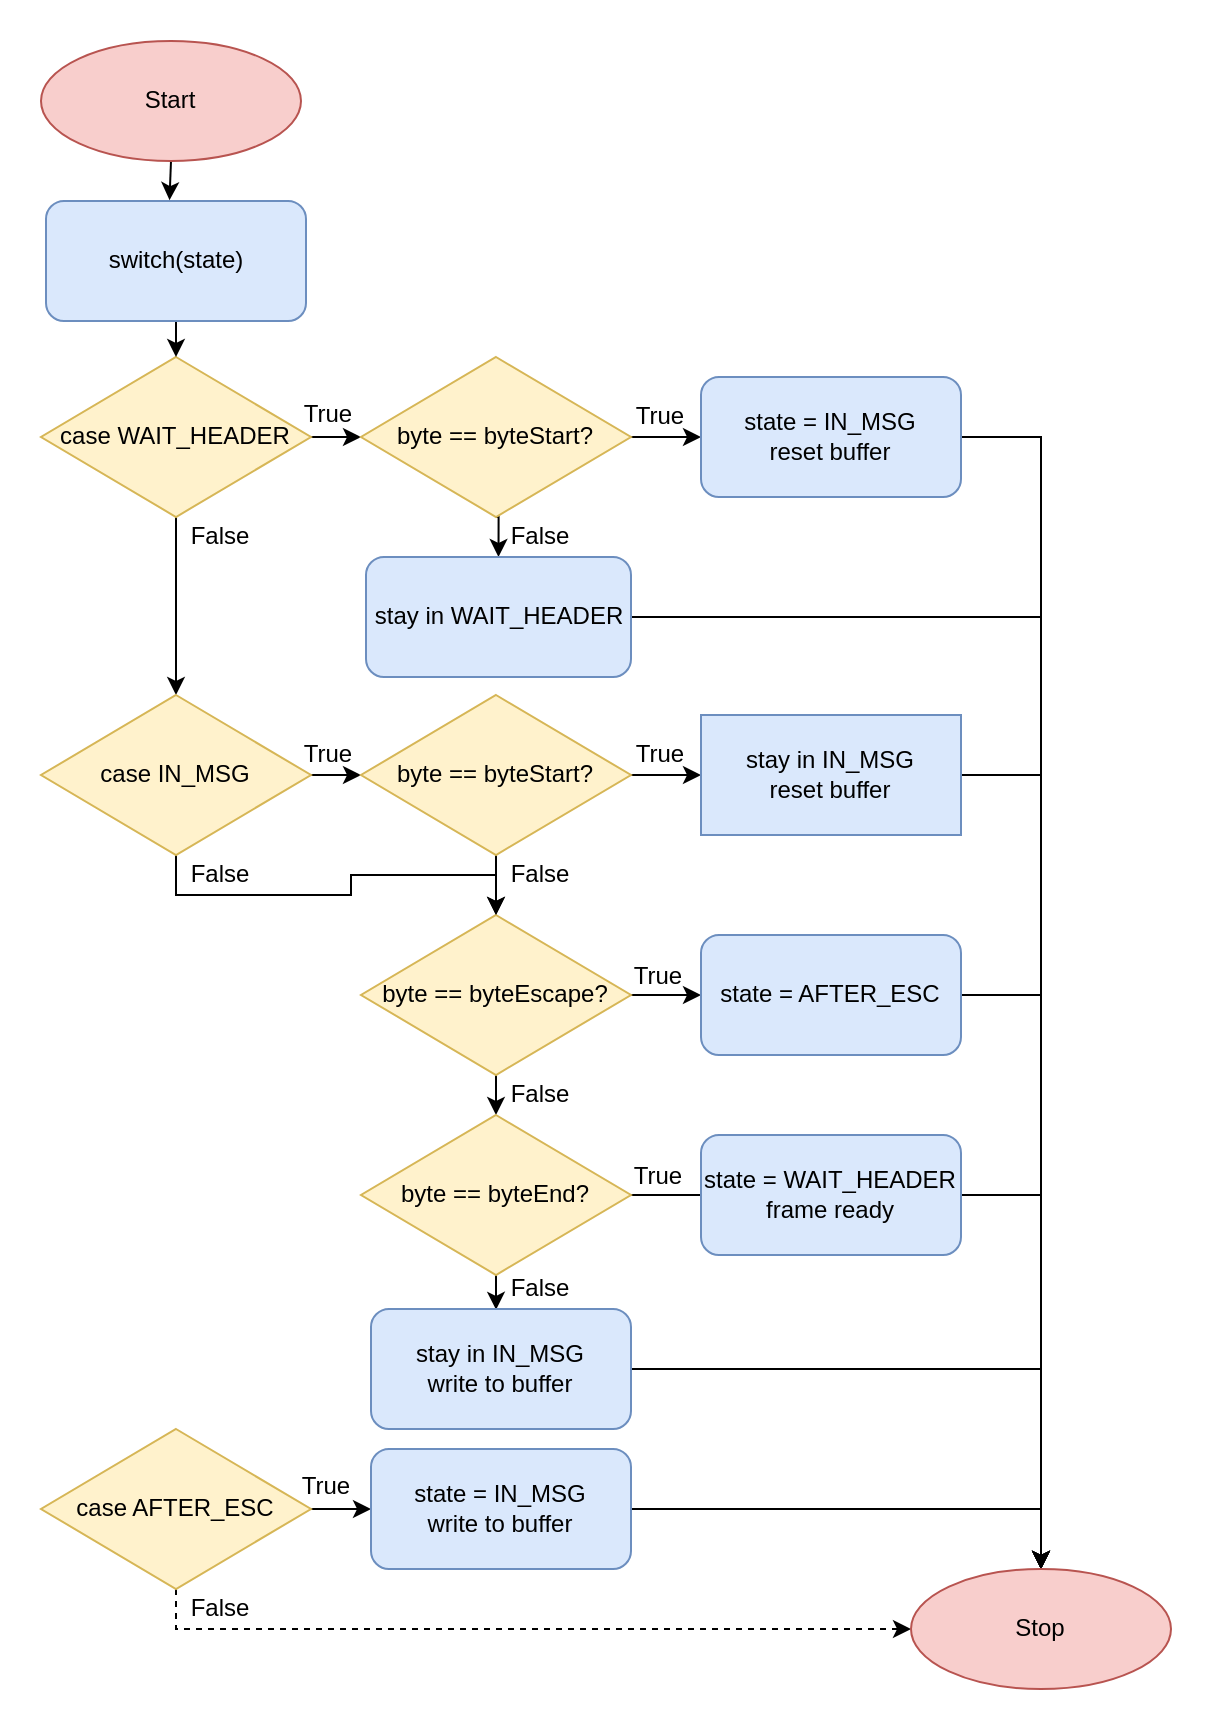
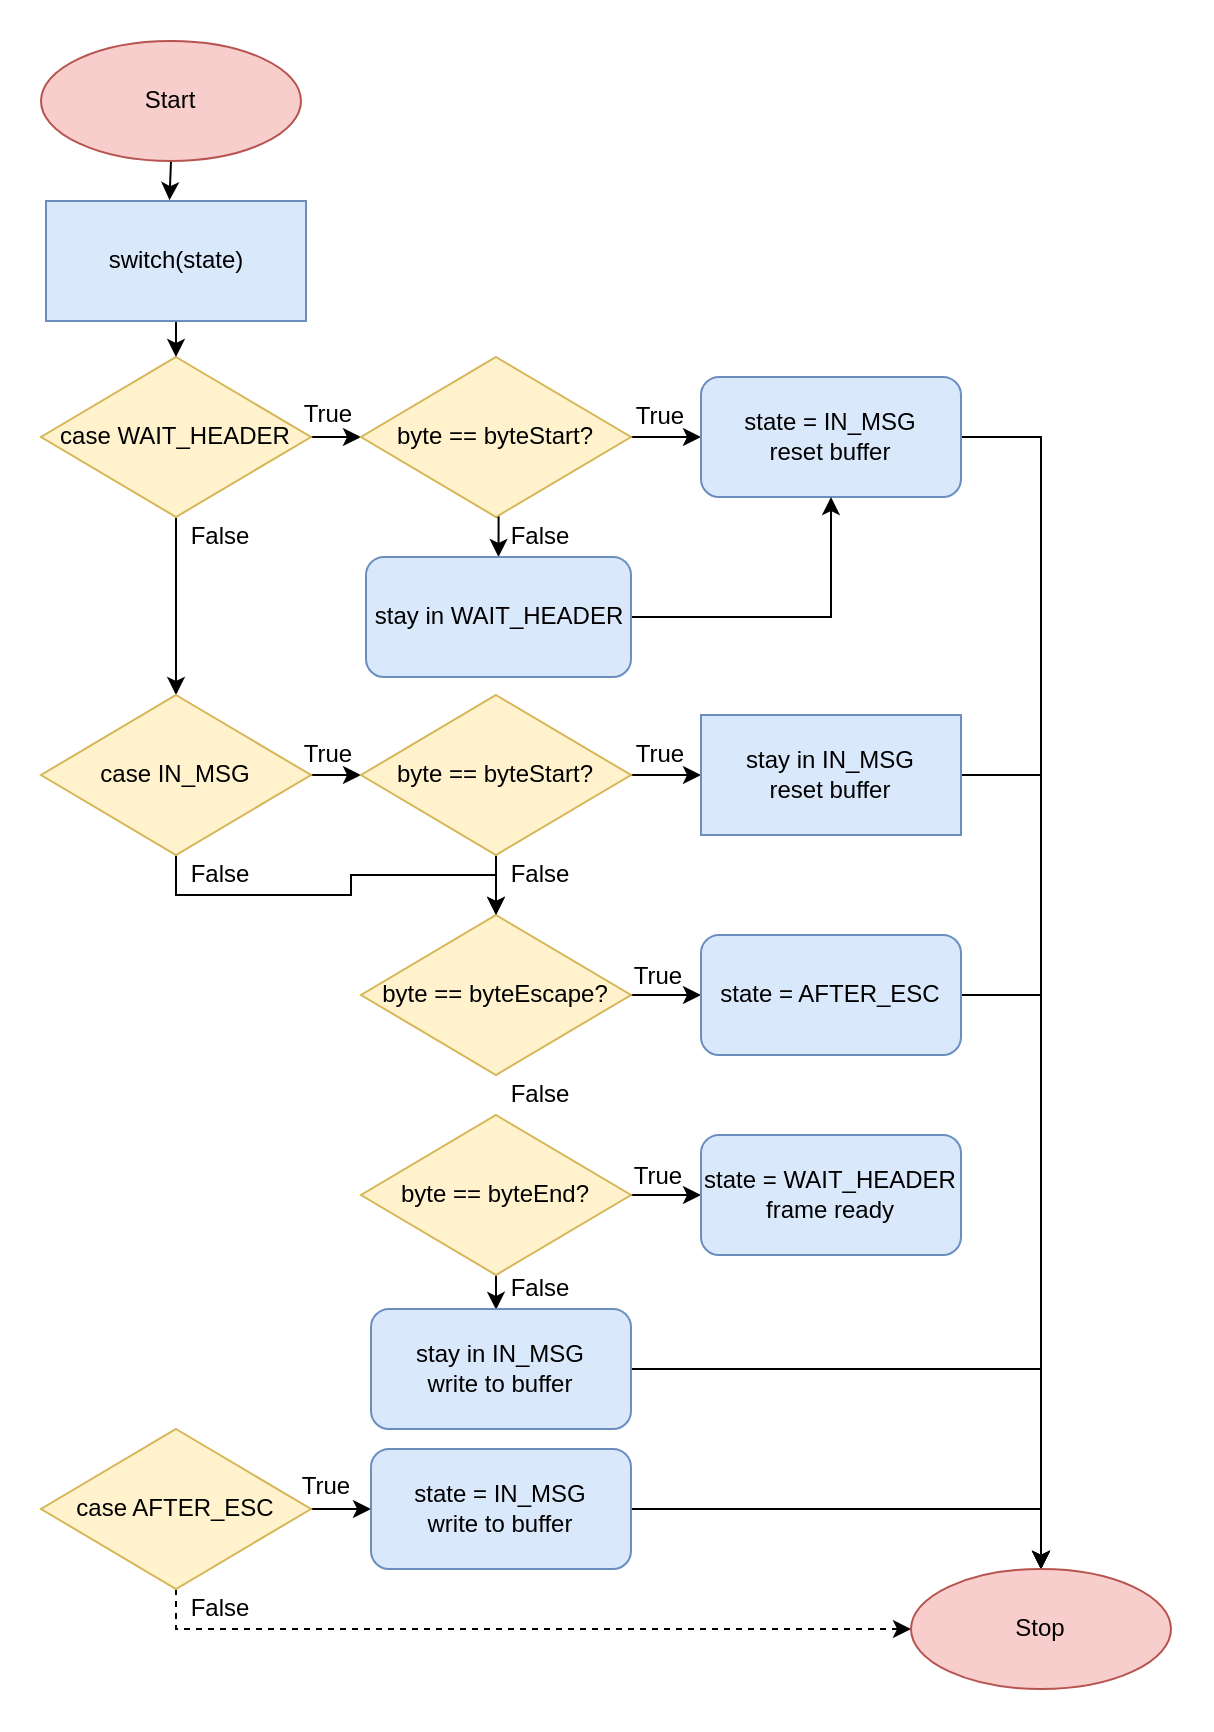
node "switch(state)": shape rounded rectangle -> rectangle
edge "stay in WAIT_HEADER" -> "Stop": now "stay in WAIT_HEADER" -> "state = IN_MSG reset buffer"
edge "byte == byteEscape?" -> "byte == byteEnd?": removed
edge "byte == byteEnd?" -- "state = WAIT_HEADER frame ready": arrowhead none -> classic
edge "state = WAIT_HEADER frame ready" -> "Stop": removed
